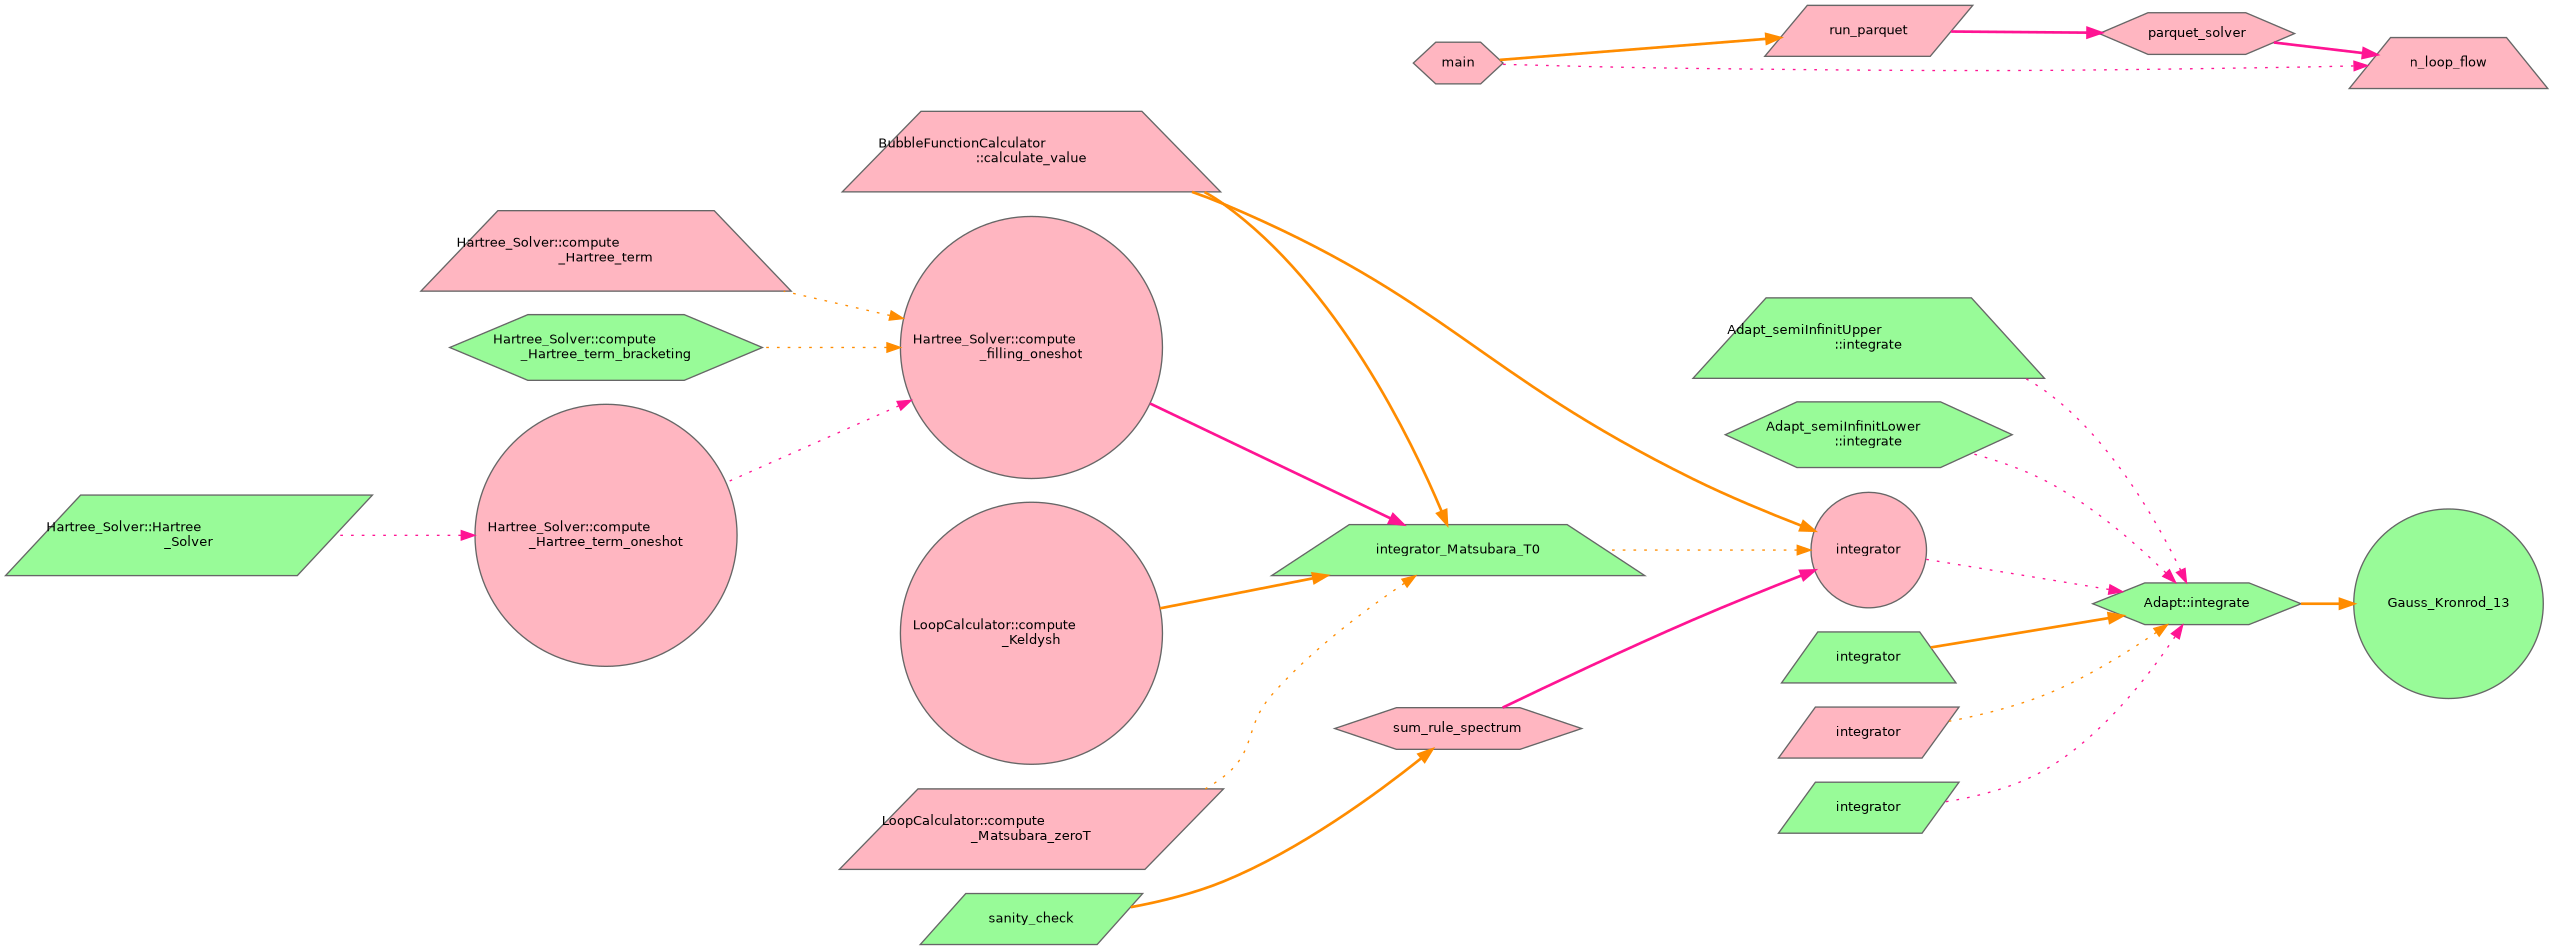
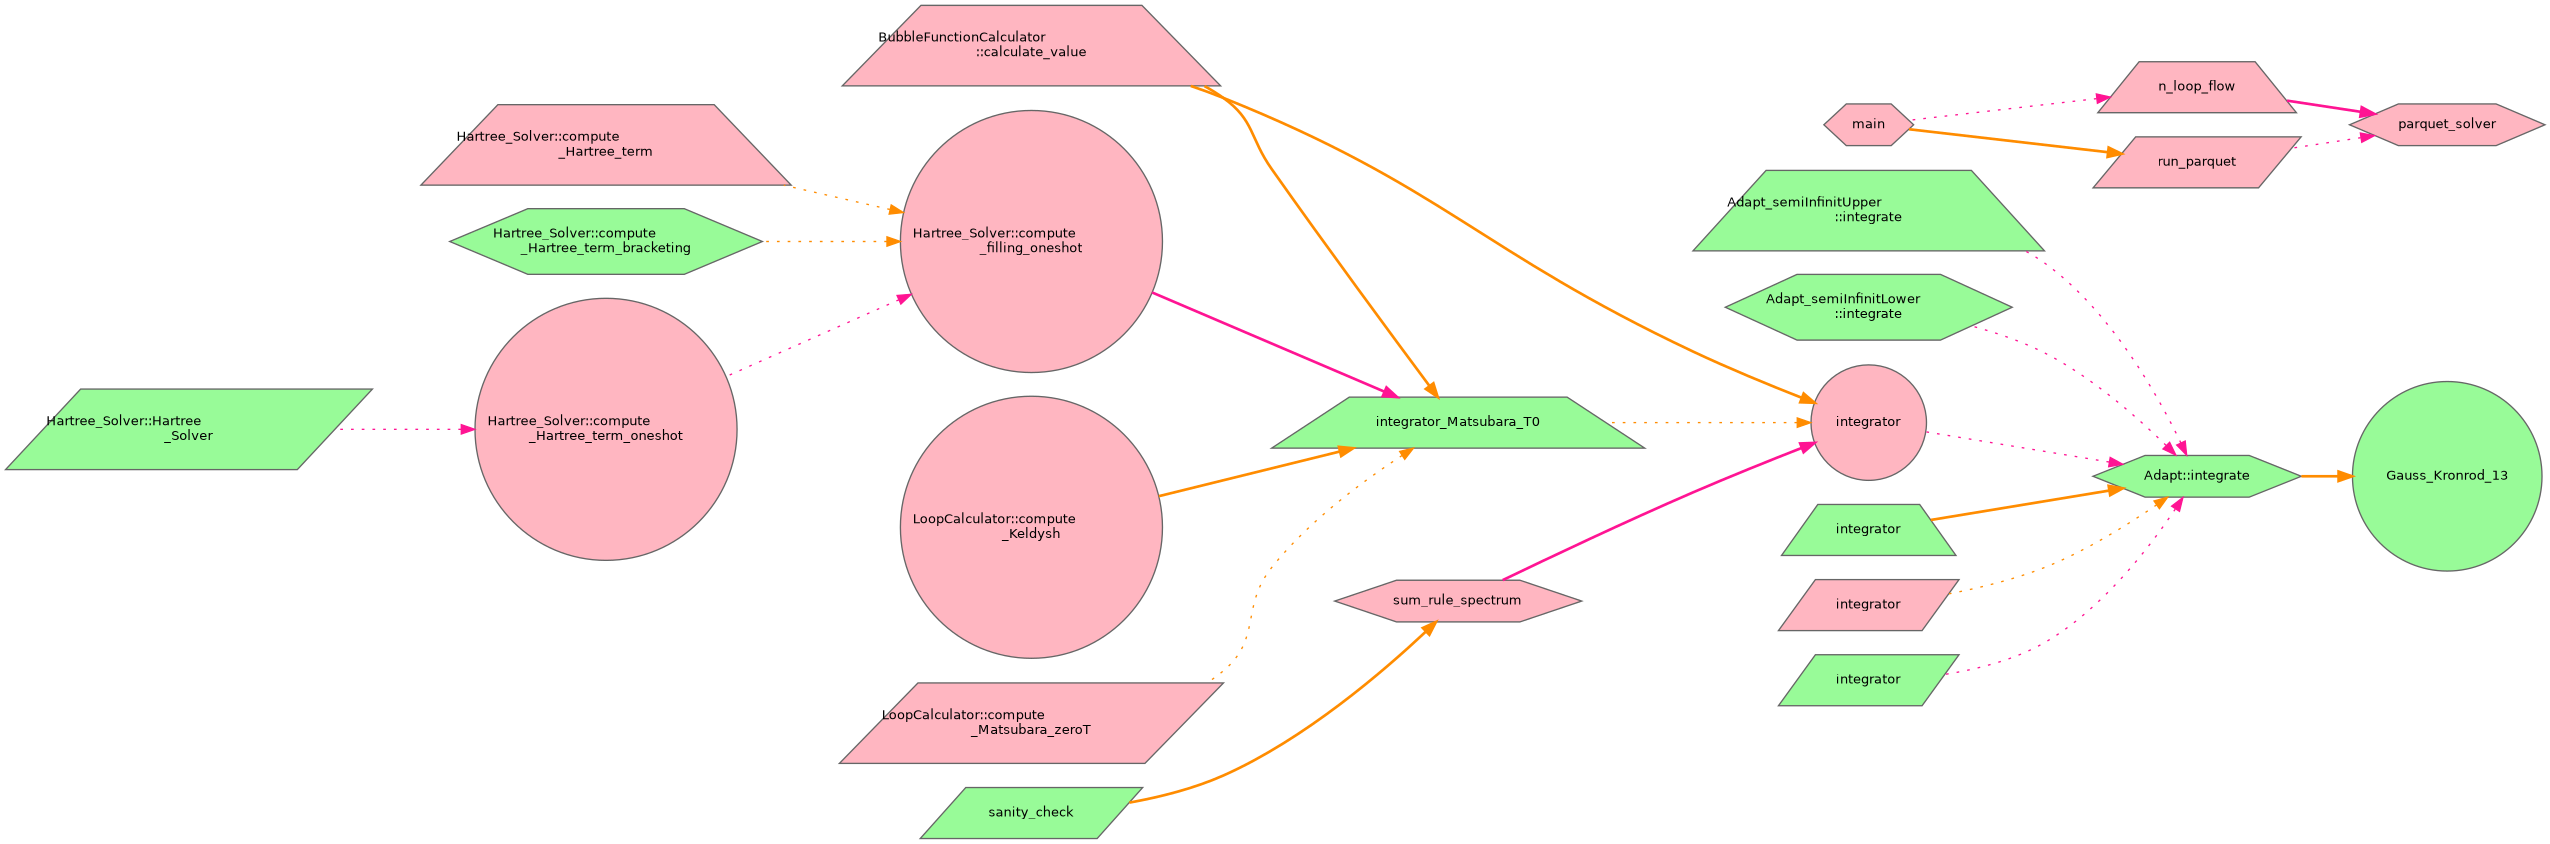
edge "run_parquet" -> "parquet_solver": style bold -> dotted
edge "parquet_solver" -> "n_loop_flow": reversed
